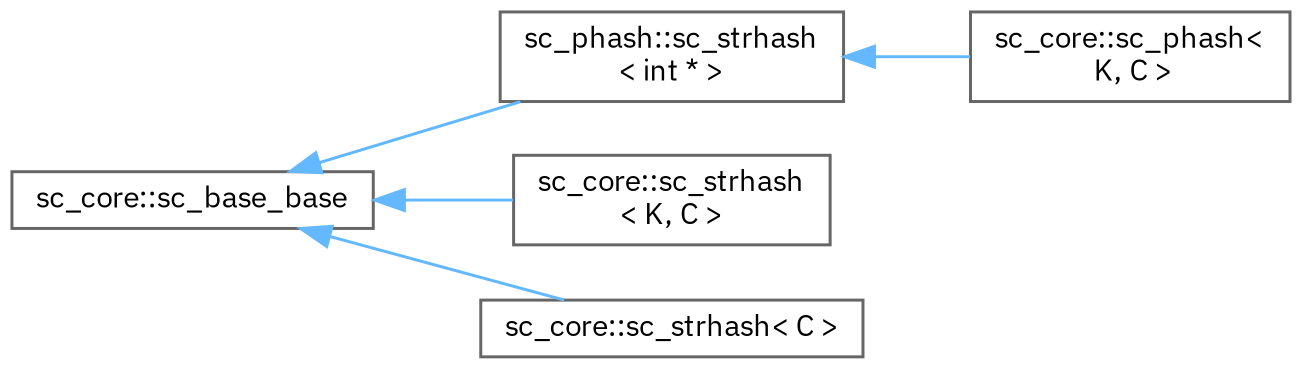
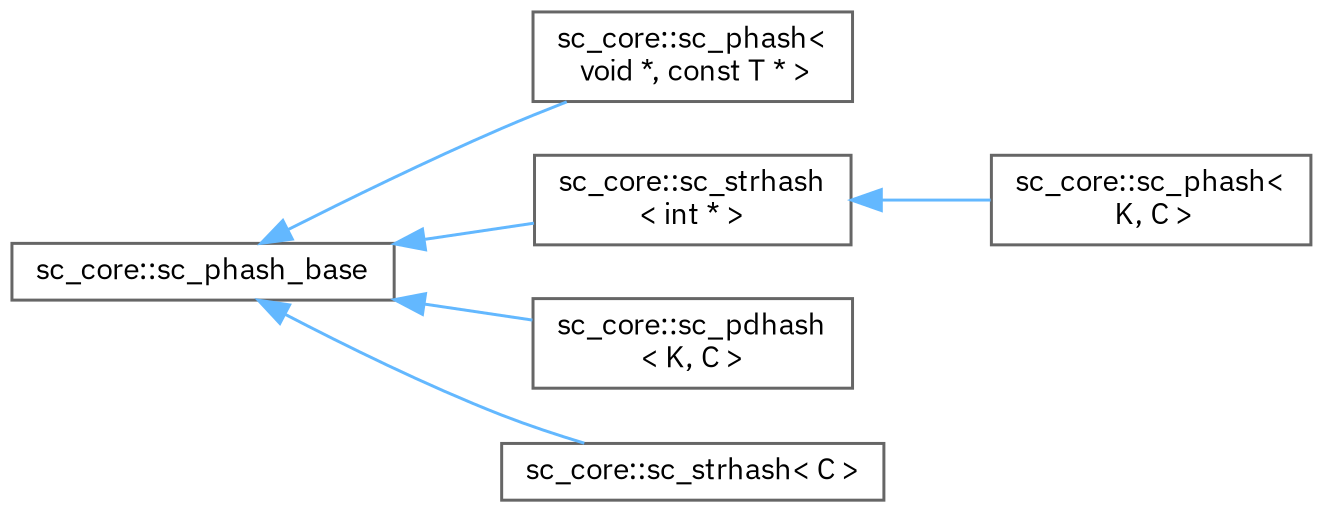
node "sc_phash::sc_strhash < int * >": label "sc_phash::sc_strhash < int * >" -> "sc_core::sc_strhash < int * >"
node "sc_core::sc_phash< void *, const T * >": added
node "sc_core::sc_base_base": label "sc_core::sc_base_base" -> "sc_core::sc_phash_base"
node "sc_core::sc_strhash < K, C >": label "sc_core::sc_strhash < K, C >" -> "sc_core::sc_pdhash < K, C >"
